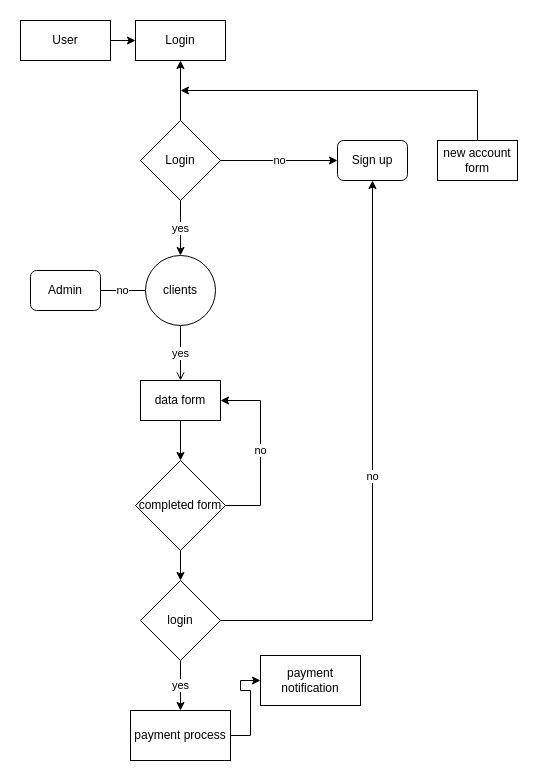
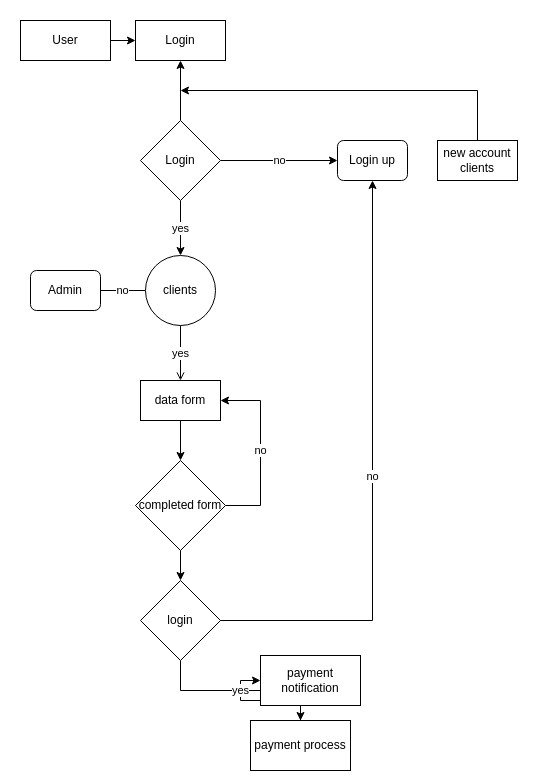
node "Sign up": label "Sign up" -> "Login up"
node "new account form": label "new account form" -> "new account clients"
node "payment process": moved (181, 736) -> (301, 746)
